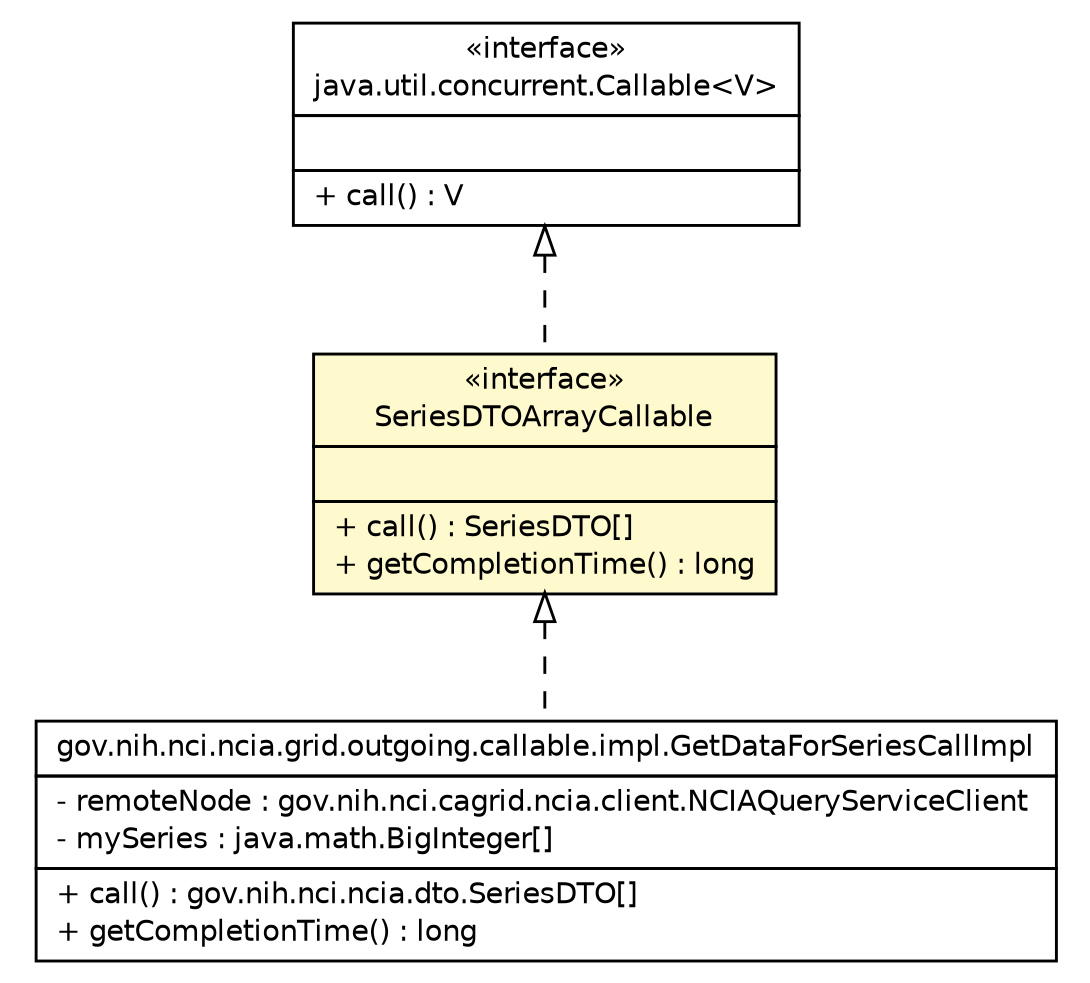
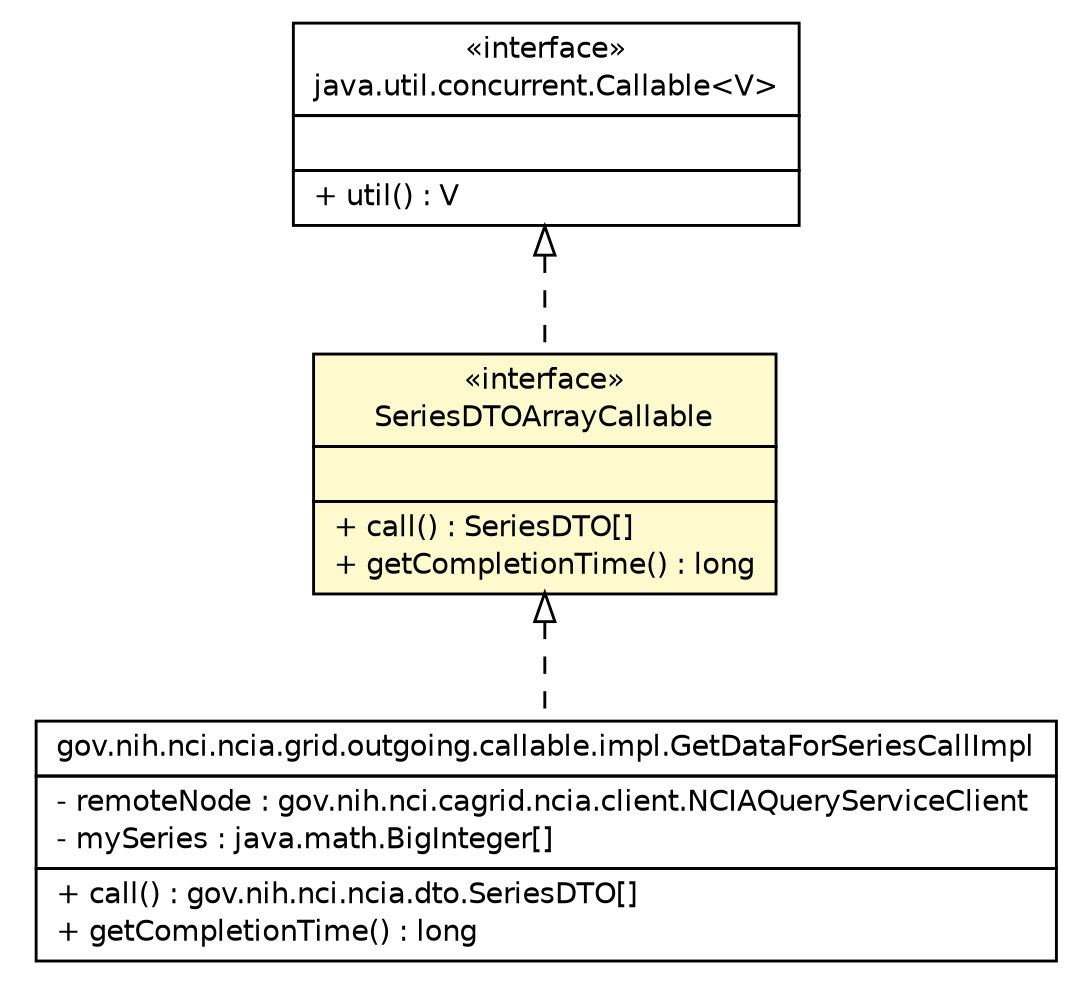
node "java.util.concurrent.Callable<V>": text "+ call() : V" -> "+ util() : V"
